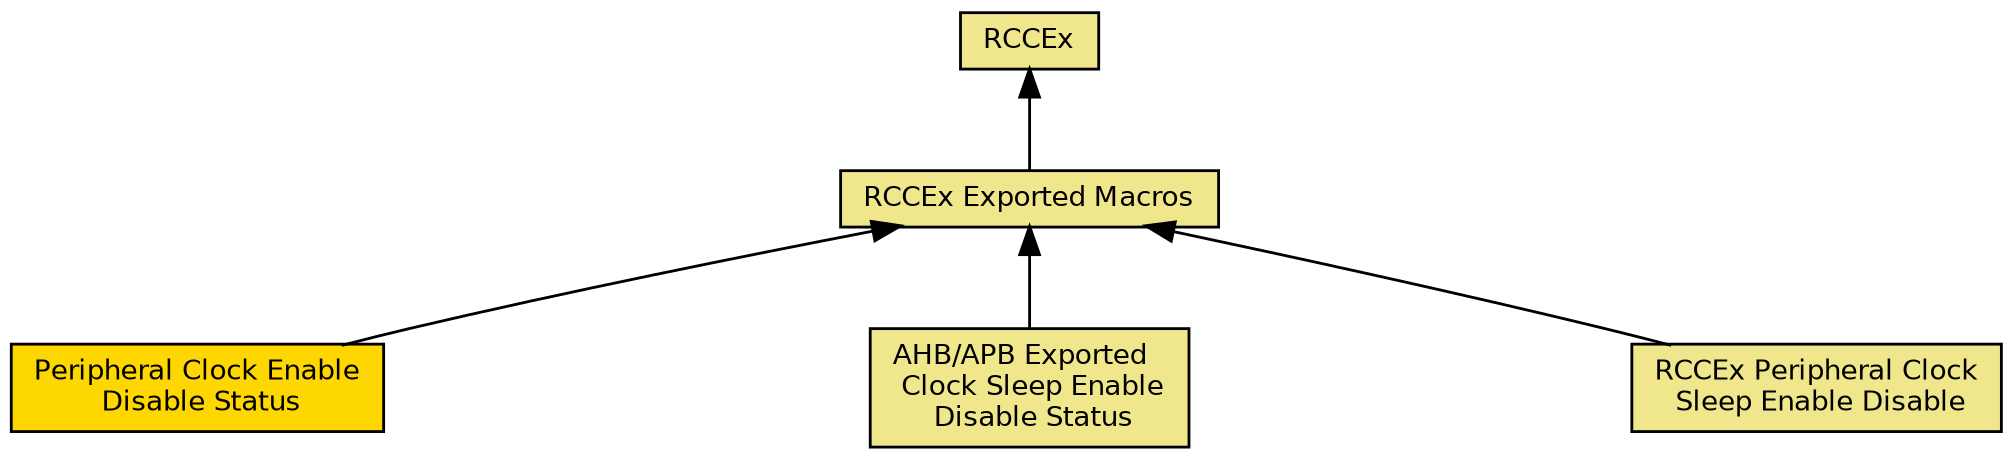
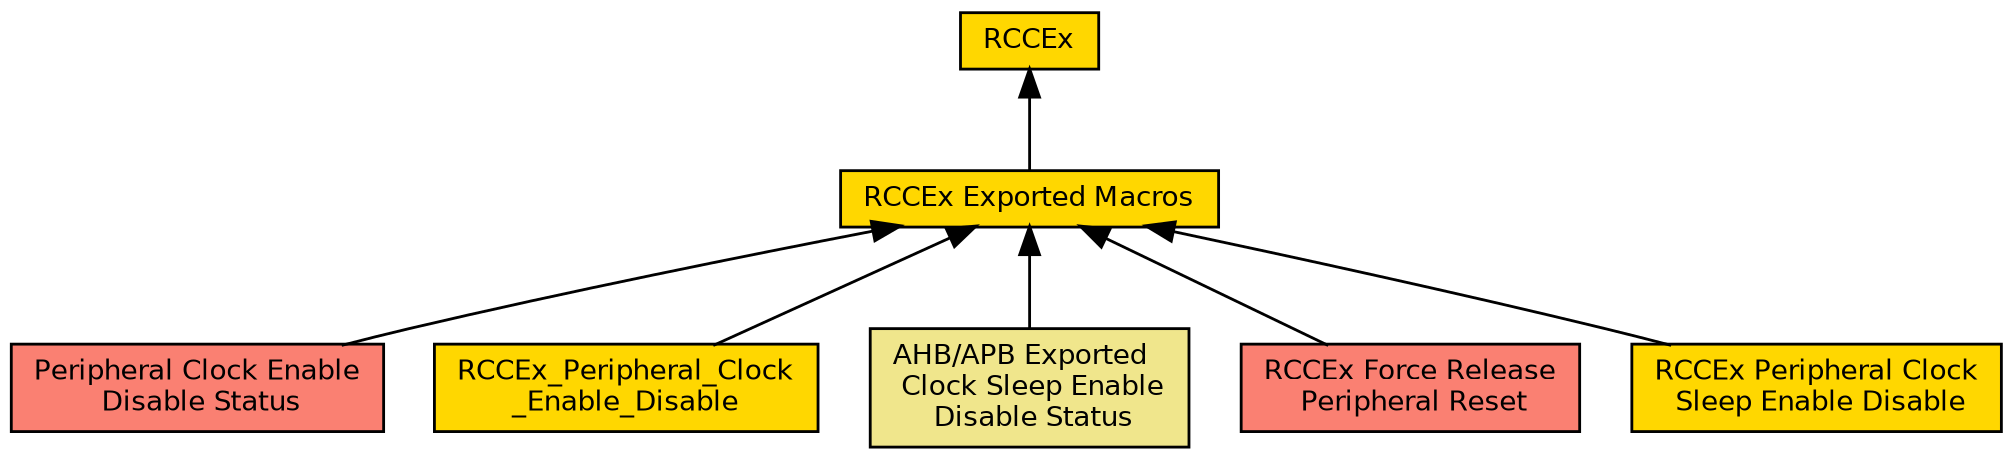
node "RCCEx": fillcolor khaki -> gold
node "RCCEx Exported Macros": fillcolor khaki -> gold
node "Peripheral Clock Enable Disable Status": fillcolor gold -> salmon
node "RCCEx_Peripheral_Clock _Enable_Disable": added
node "RCCEx Force Release Peripheral Reset": added
node "RCCEx Peripheral Clock Sleep Enable Disable": fillcolor khaki -> gold
